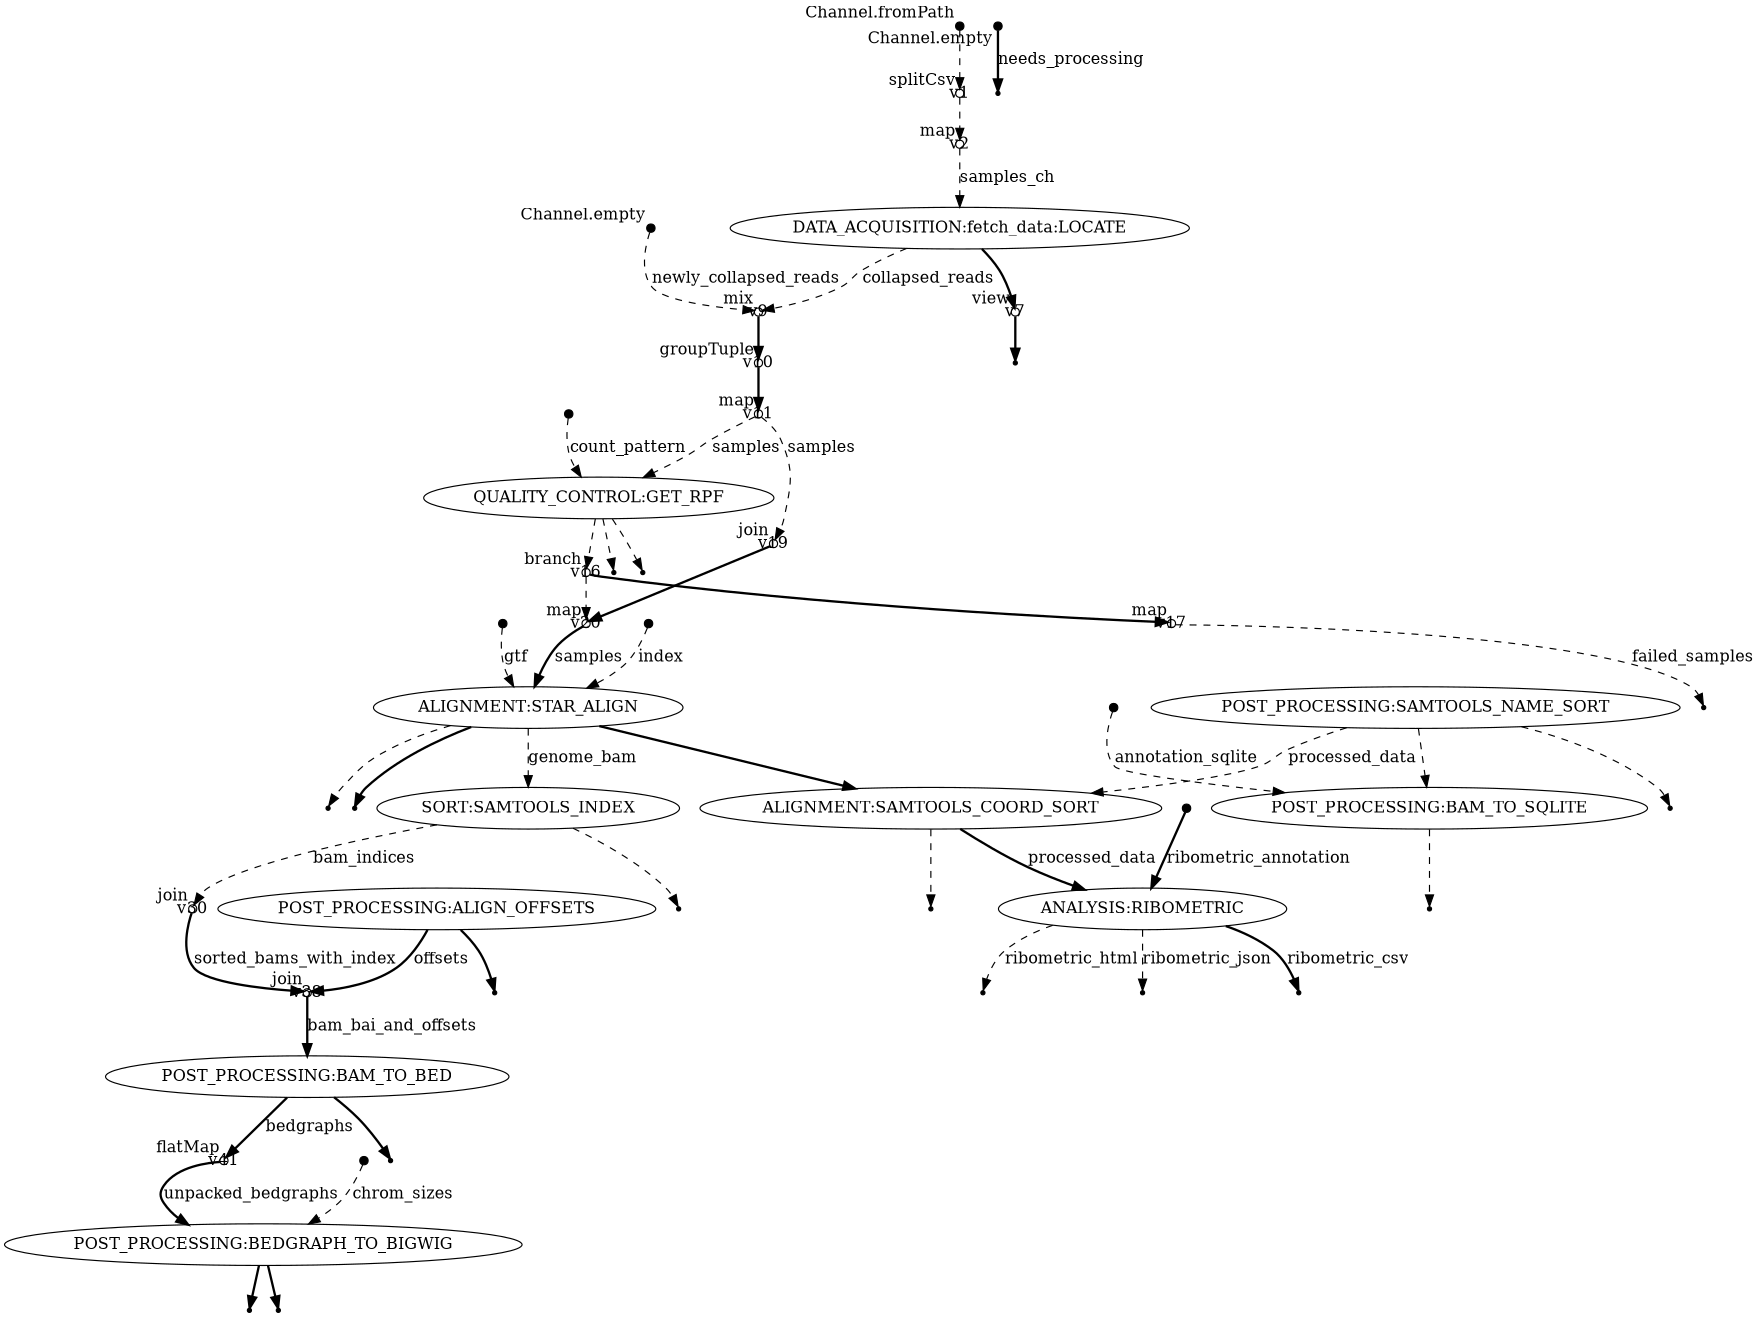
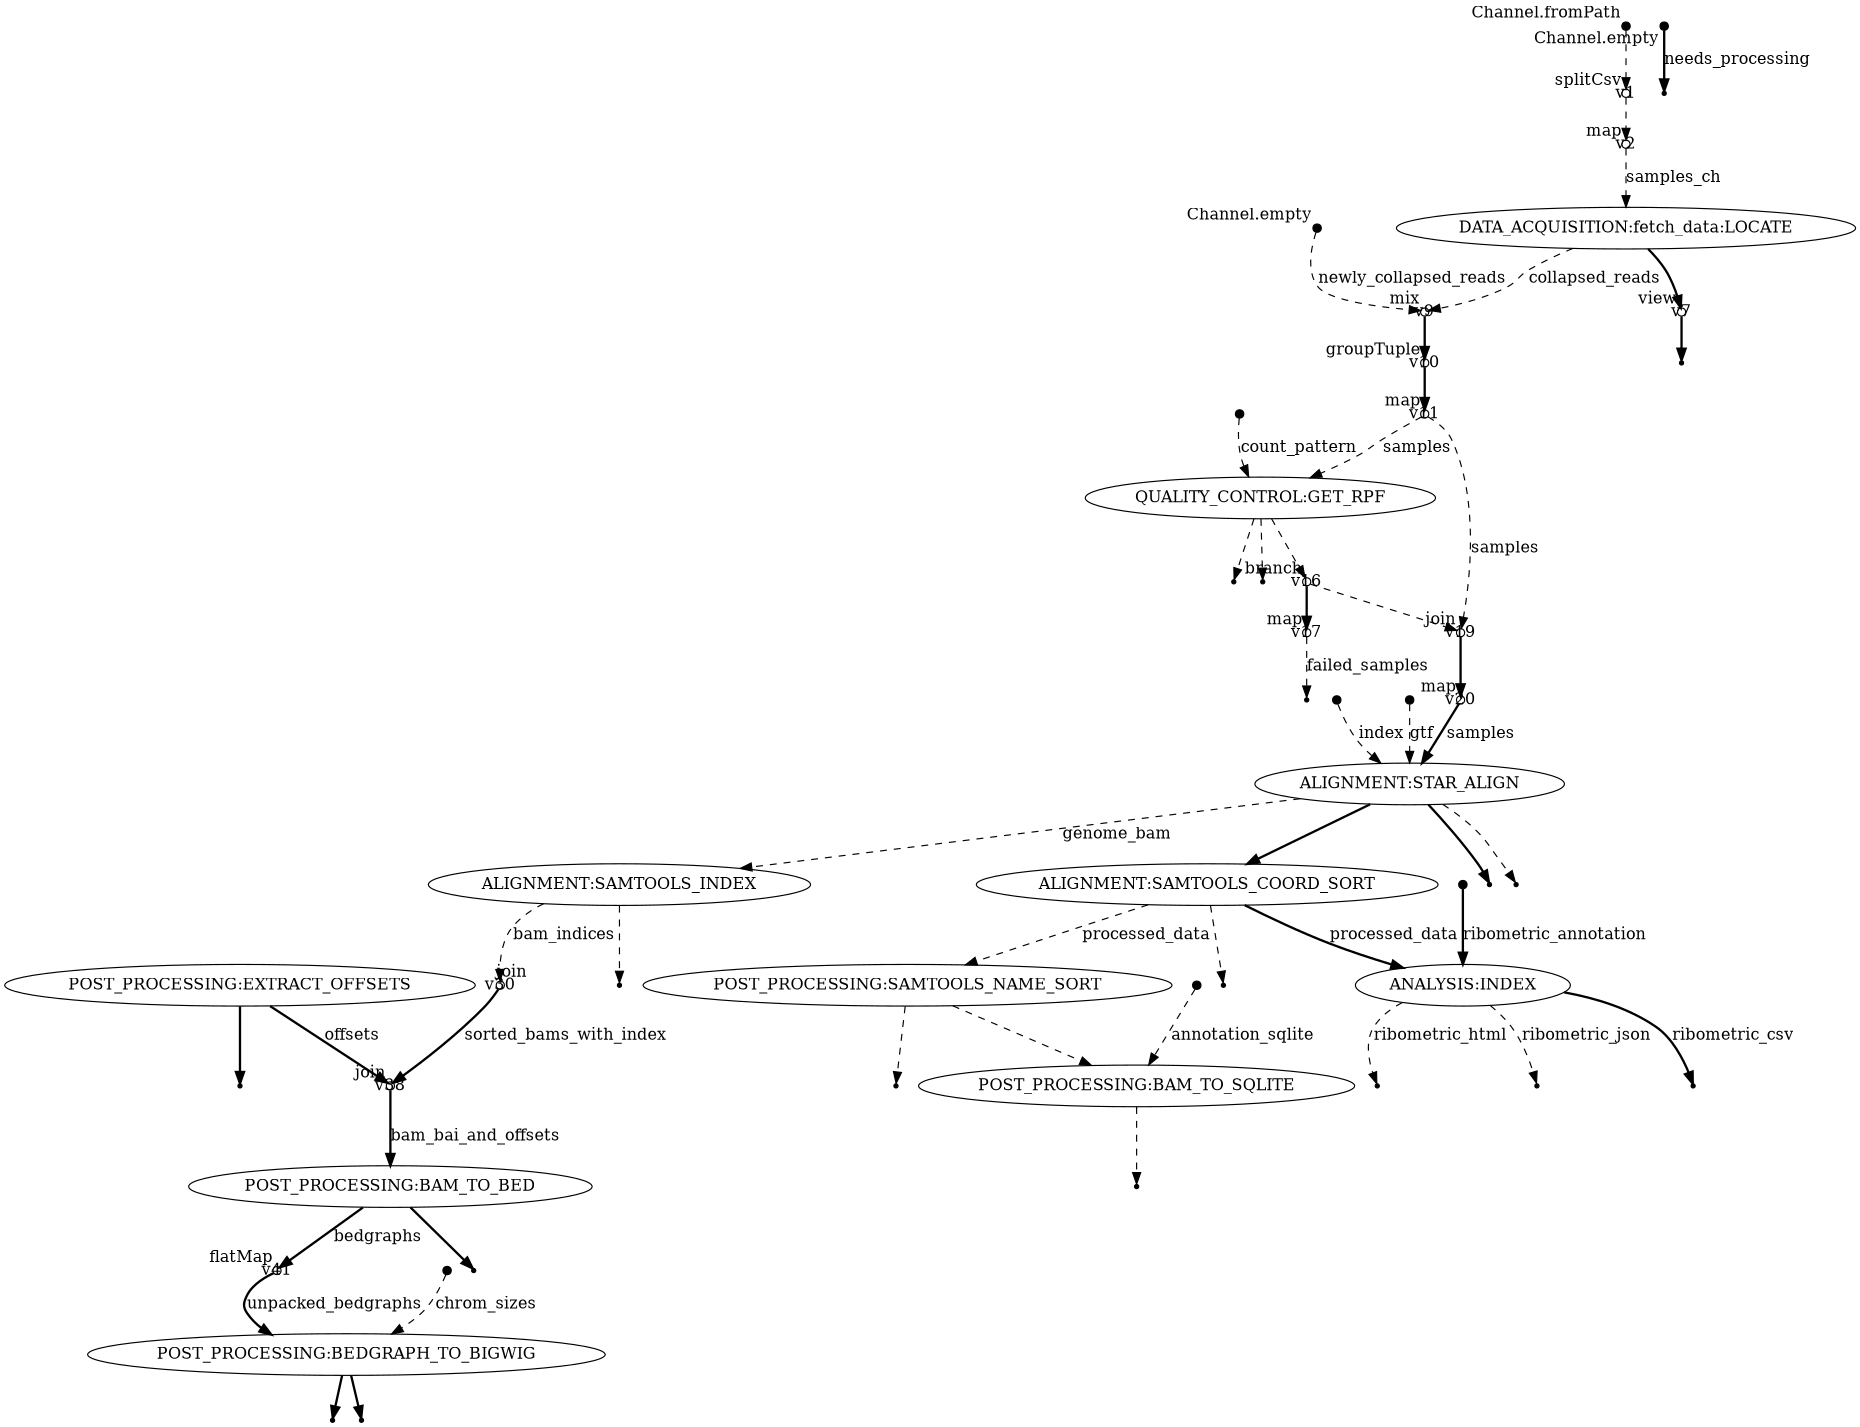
edge "v16 branch" -> "v20 map": now "v16 branch" -> "v19 join"
edge "POST_PROCESSING:SAMTOOLS_NAME_SORT" -> "ALIGNMENT:SAMTOOLS_COORD_SORT": reversed
node "SORT:SAMTOOLS_INDEX": label "SORT:SAMTOOLS_INDEX" -> "ALIGNMENT:SAMTOOLS_INDEX"
node "POST_PROCESSING:ALIGN_OFFSETS": label "POST_PROCESSING:ALIGN_OFFSETS" -> "POST_PROCESSING:EXTRACT_OFFSETS"
node "ANALYSIS:RIBOMETRIC": label "ANALYSIS:RIBOMETRIC" -> "ANALYSIS:INDEX"
